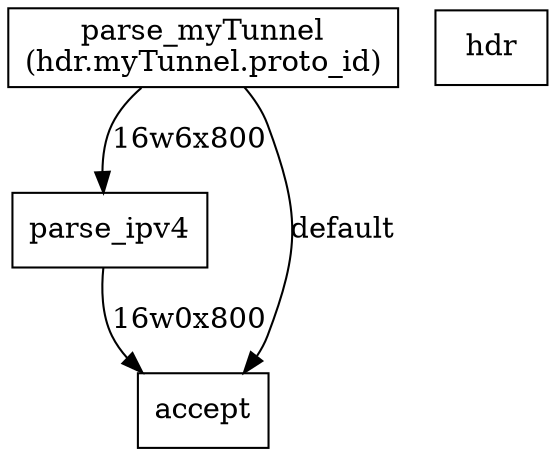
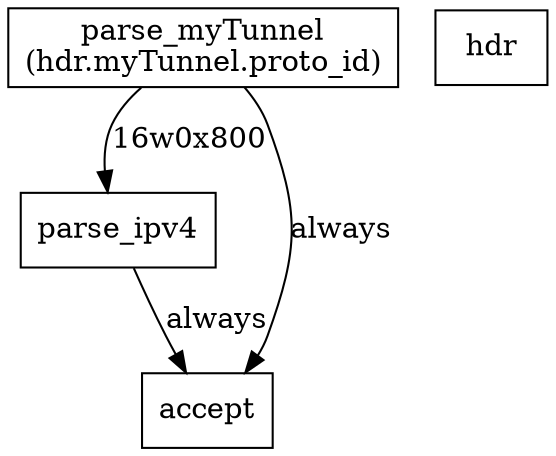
edge "parse_myTunnel (hdr.myTunnel.proto_id)" -> "parse_ipv4": label "16w6x800" -> "16w0x800"
edge "parse_myTunnel (hdr.myTunnel.proto_id)" -> "accept": label "default" -> "always"
edge "parse_ipv4" -> "accept": label "16w0x800" -> "always"
